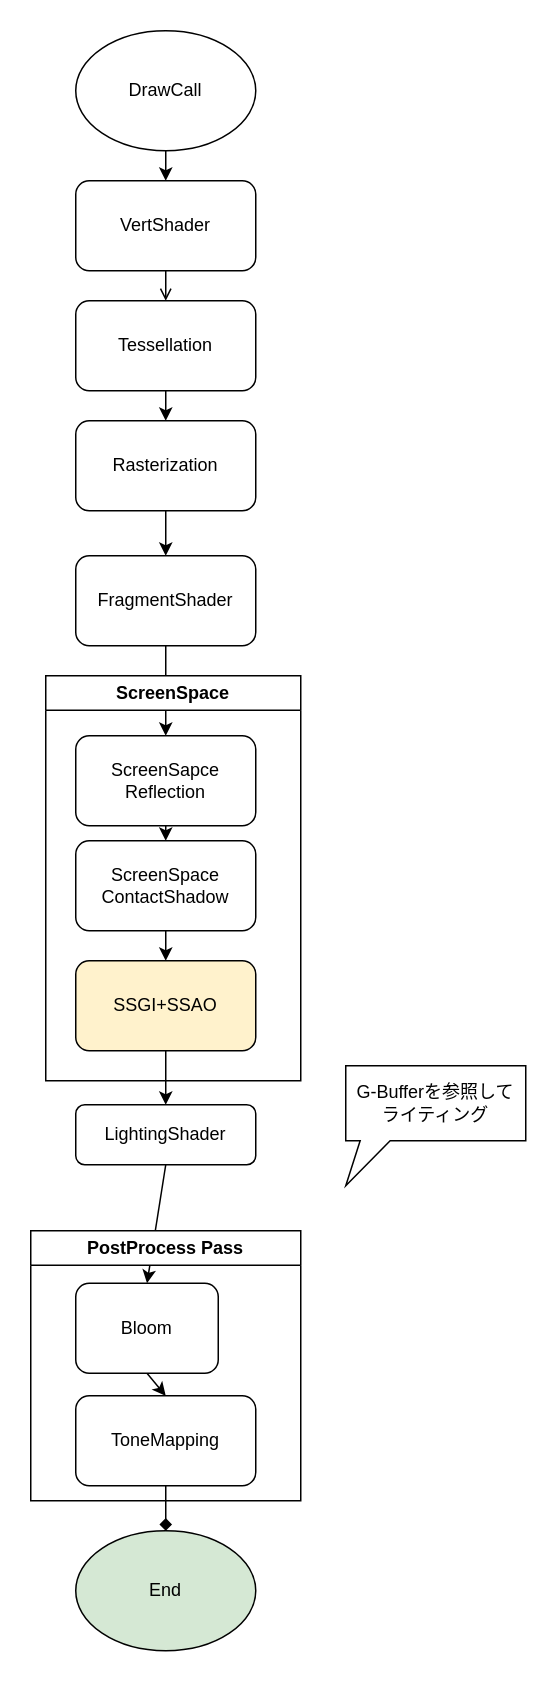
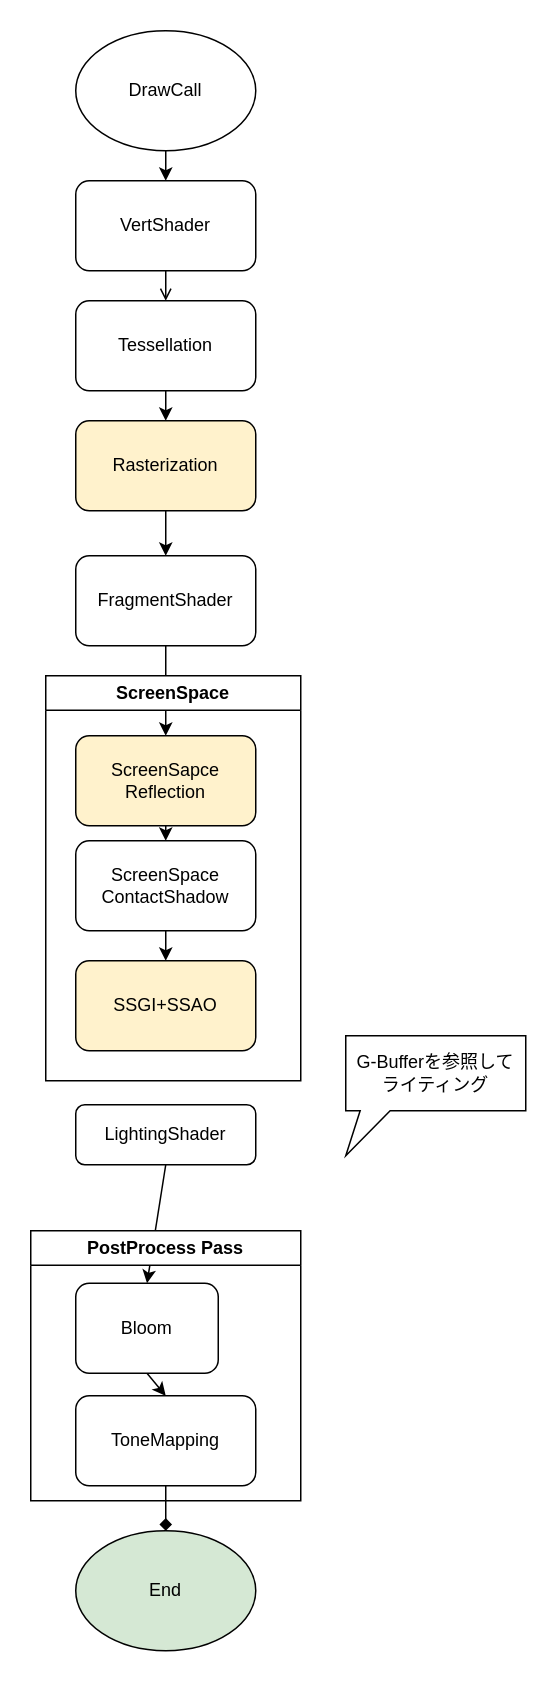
node "Rasterization": fillcolor #ffffff -> #fff2cc
node "ScreenSapce Reflection": fillcolor #ffffff -> #fff2cc
edge "SSGI+SSAO" -> "LightingShader": removed
node "G-Bufferを参照して ライティング": moved (436, 1126) -> (436, 1096)
